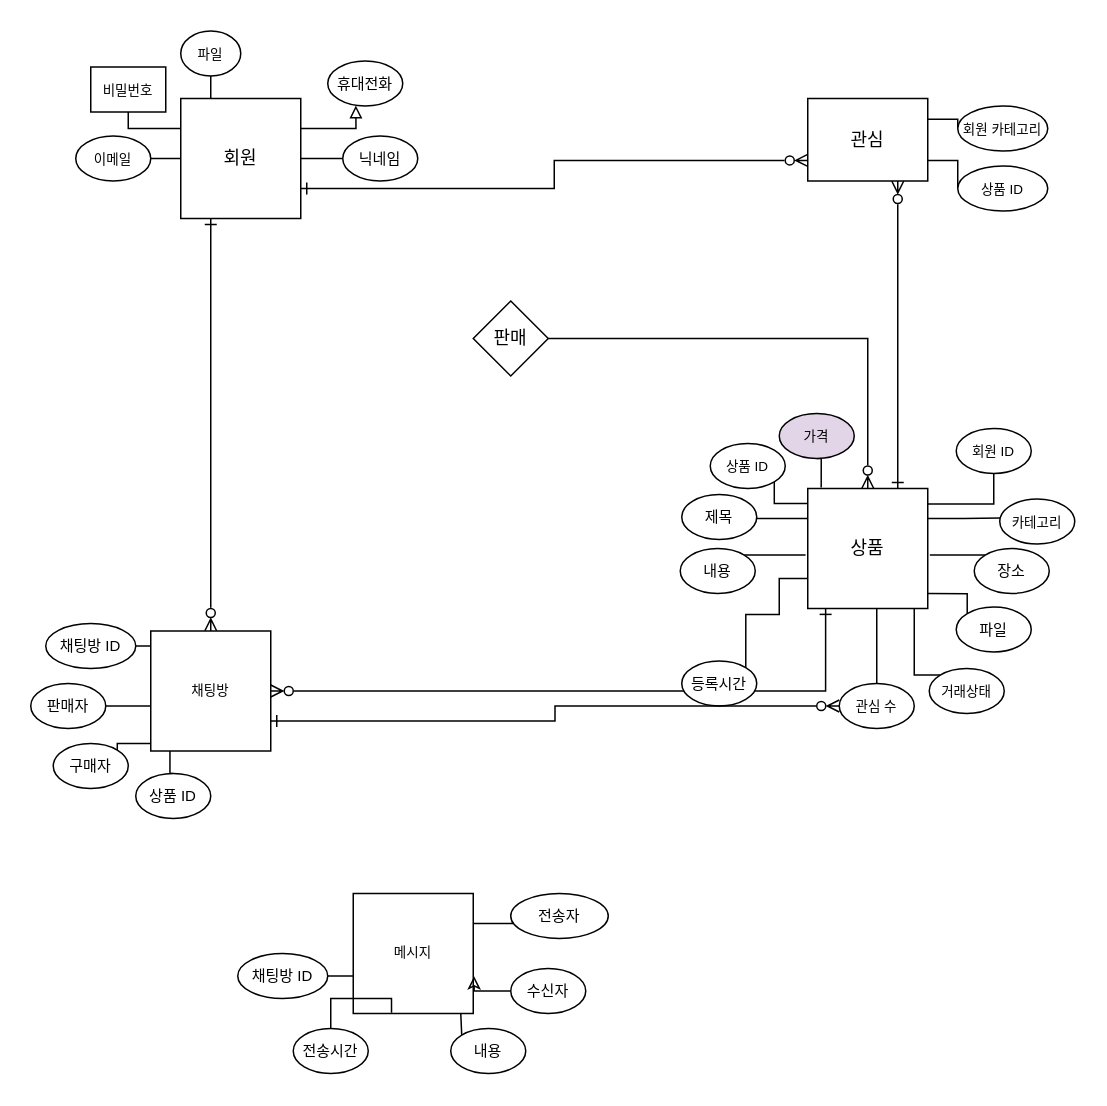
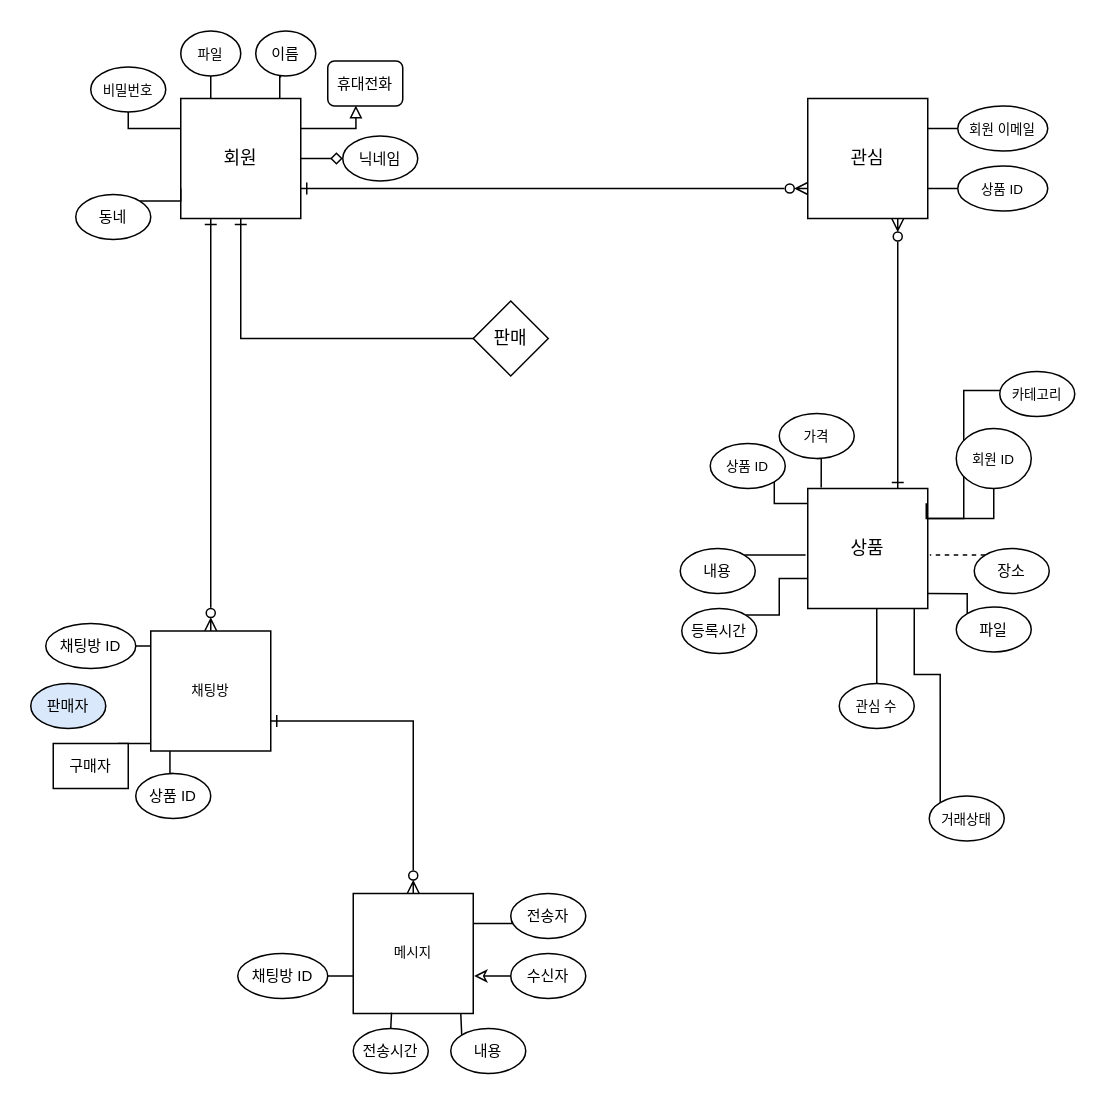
node "이름": added
node "휴대전화": shape ellipse -> rounded rectangle
edge "이름" -- "회원": added
node "비밀번호": shape rectangle -> ellipse
node "회원 카테고리": label "회원 카테고리" -> "회원 이메일"
node "관심": size 120x83 -> 120x120
node "이메일": removed
edge "이메일" -- "회원": removed
edge "회원" -- "닉네임": arrowhead none -> diamond
edge "회원" -- "동네": added
node "동네": added
edge "판매" -> "회원": added
edge "판매" -> "상품": removed
node "가격": fillcolor #e1d5e7 -> #ffffff
node "회원 ID": size 75x45 -> 75x60
node "제목": removed
edge "제목" -- "상품": removed
node "카테고리": moved (1037, 521) -> (1037, 394)
edge "상품" -- "장소": style solid -> dashed
node "등록시간": moved (719, 683) -> (719, 631)
edge "상품" -- "채팅방": removed
node "거래상태": moved (967, 691) -> (967, 818)
node "판매자": fillcolor #ffffff -> #dae8fc
edge "채팅방" -- "판매자": removed
edge "채팅방" -- "관심 수": now "채팅방" -- "메시지"
node "구매자": shape ellipse -> rectangle
node "전송자": size 98x45 -> 75x45
node "수신자": moved (548, 991) -> (548, 976)
node "전송시간": moved (331, 1051) -> (391, 1051)
